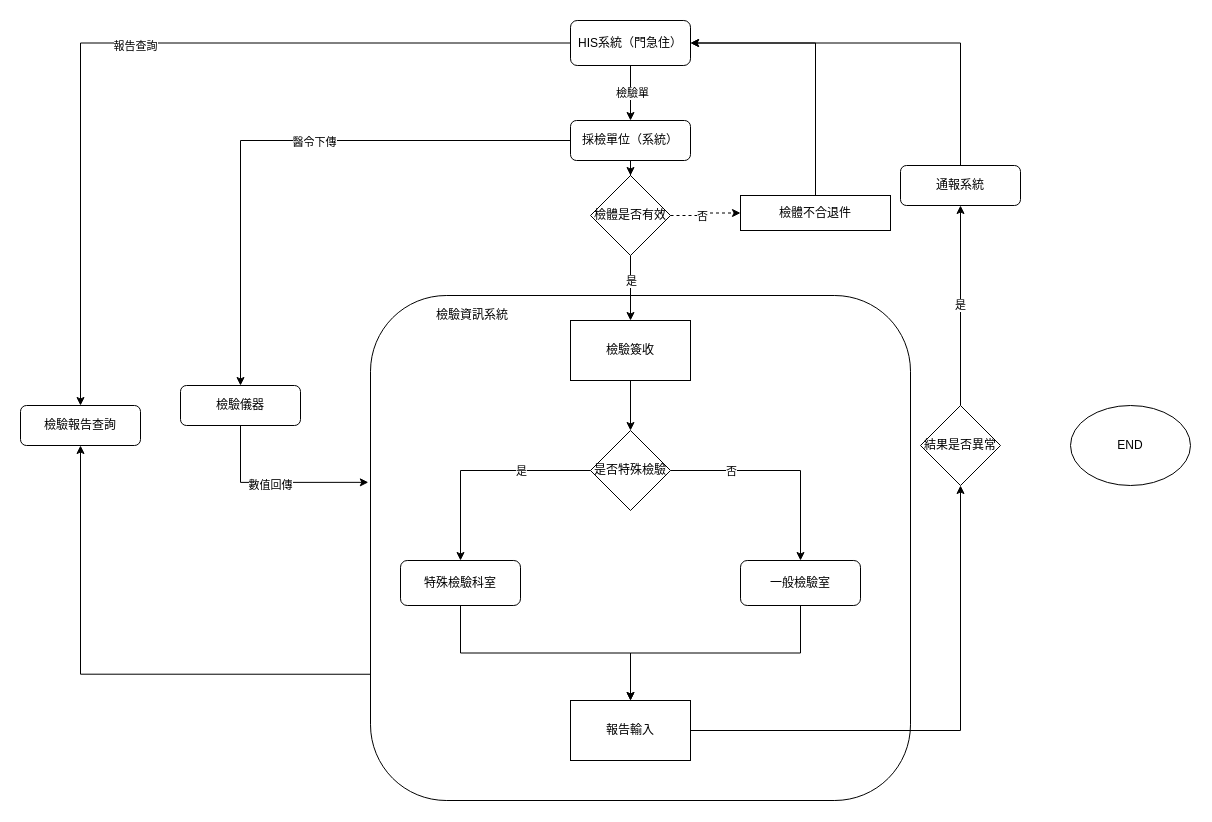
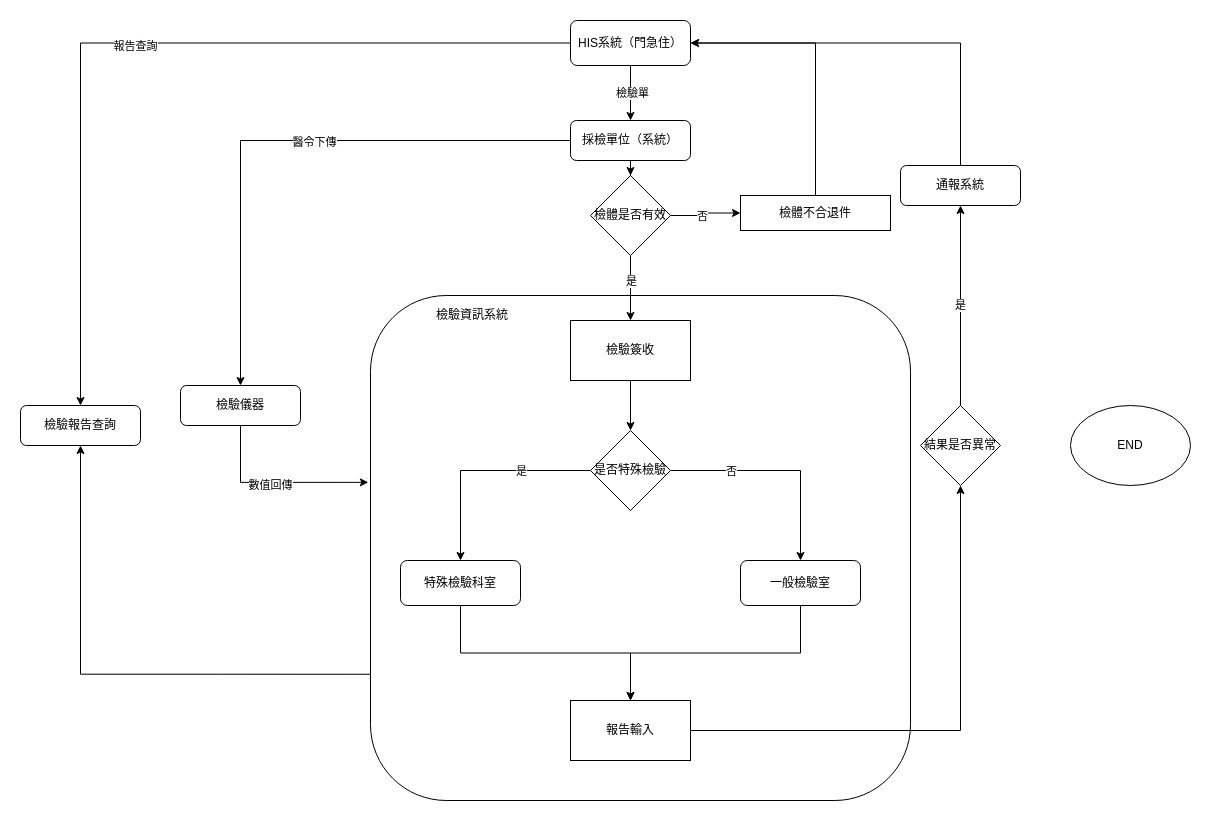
edge "檢體是否有效" -> "檢體不合退件": style dashed -> solid
